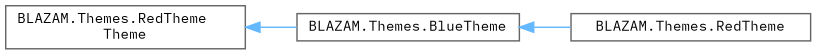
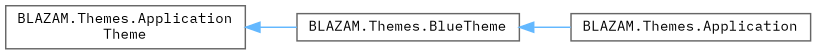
node "BLAZAM.Themes.RedTheme Theme": label "BLAZAM.Themes.RedTheme Theme" -> "BLAZAM.Themes.Application Theme"
node "BLAZAM.Themes.RedTheme": label "BLAZAM.Themes.RedTheme" -> "BLAZAM.Themes.Application"
